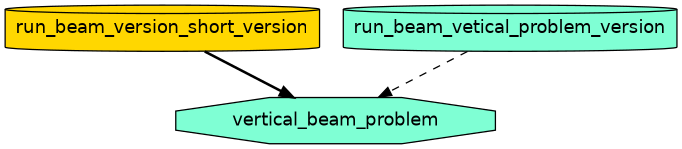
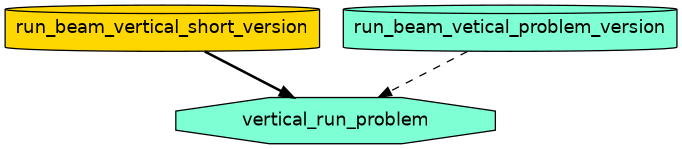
node "run_beam_version_short_version": label "run_beam_version_short_version" -> "run_beam_vertical_short_version"
node "vertical_beam_problem": label "vertical_beam_problem" -> "vertical_run_problem"
